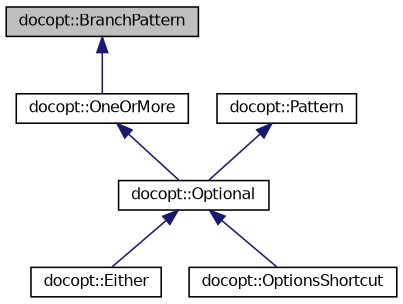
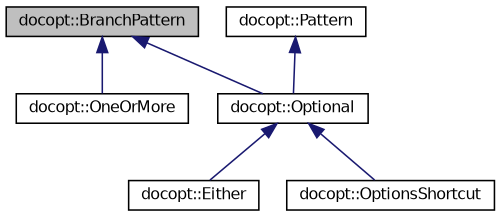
edge "docopt::Optional" -> "docopt::OneOrMore": now "docopt::Optional" -> "docopt::BranchPattern"
